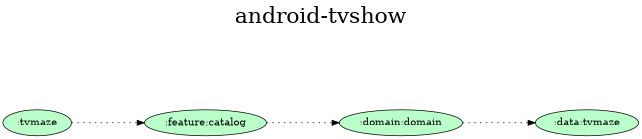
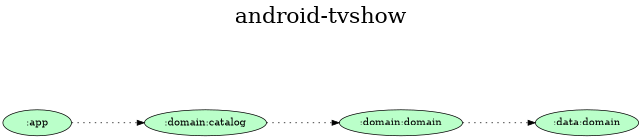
node ":tvmaze": label ":tvmaze" -> ":app"
node ":feature:catalog": label ":feature:catalog" -> ":domain:catalog"
node ":data:tvmaze": label ":data:tvmaze" -> ":data:domain"
